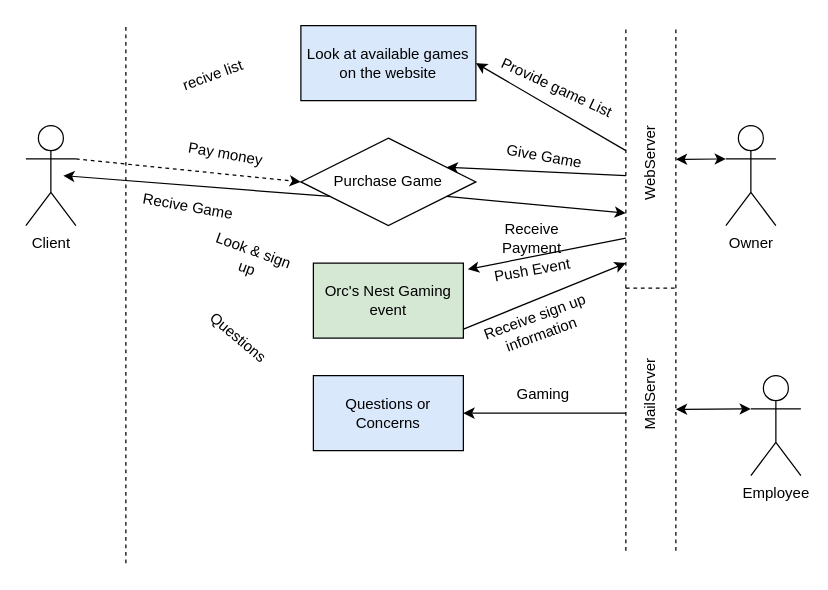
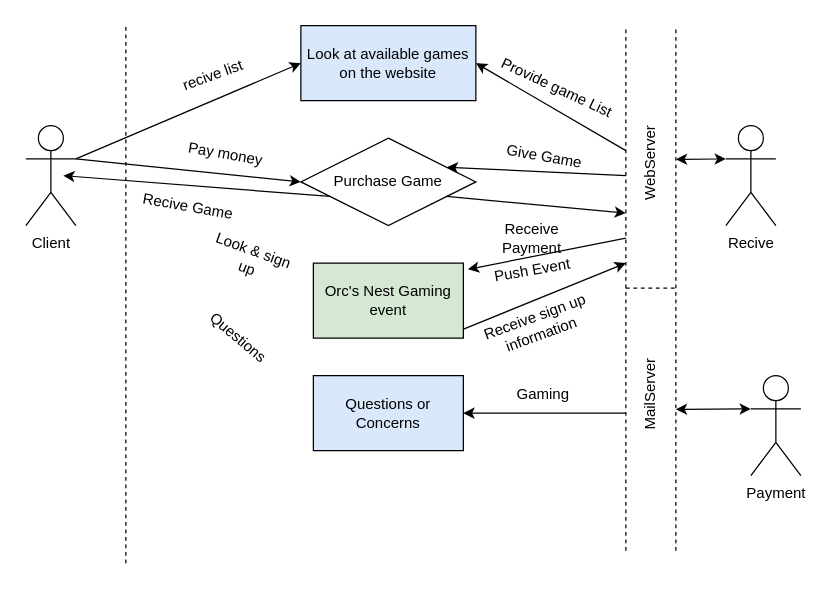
edge "Client" -> "Look at available games on the website": added
edge "Client" -> "Purchase Game": style dashed -> solid
node "Owner": label "Owner" -> "Recive"
node "Employee": label "Employee" -> "Payment"
